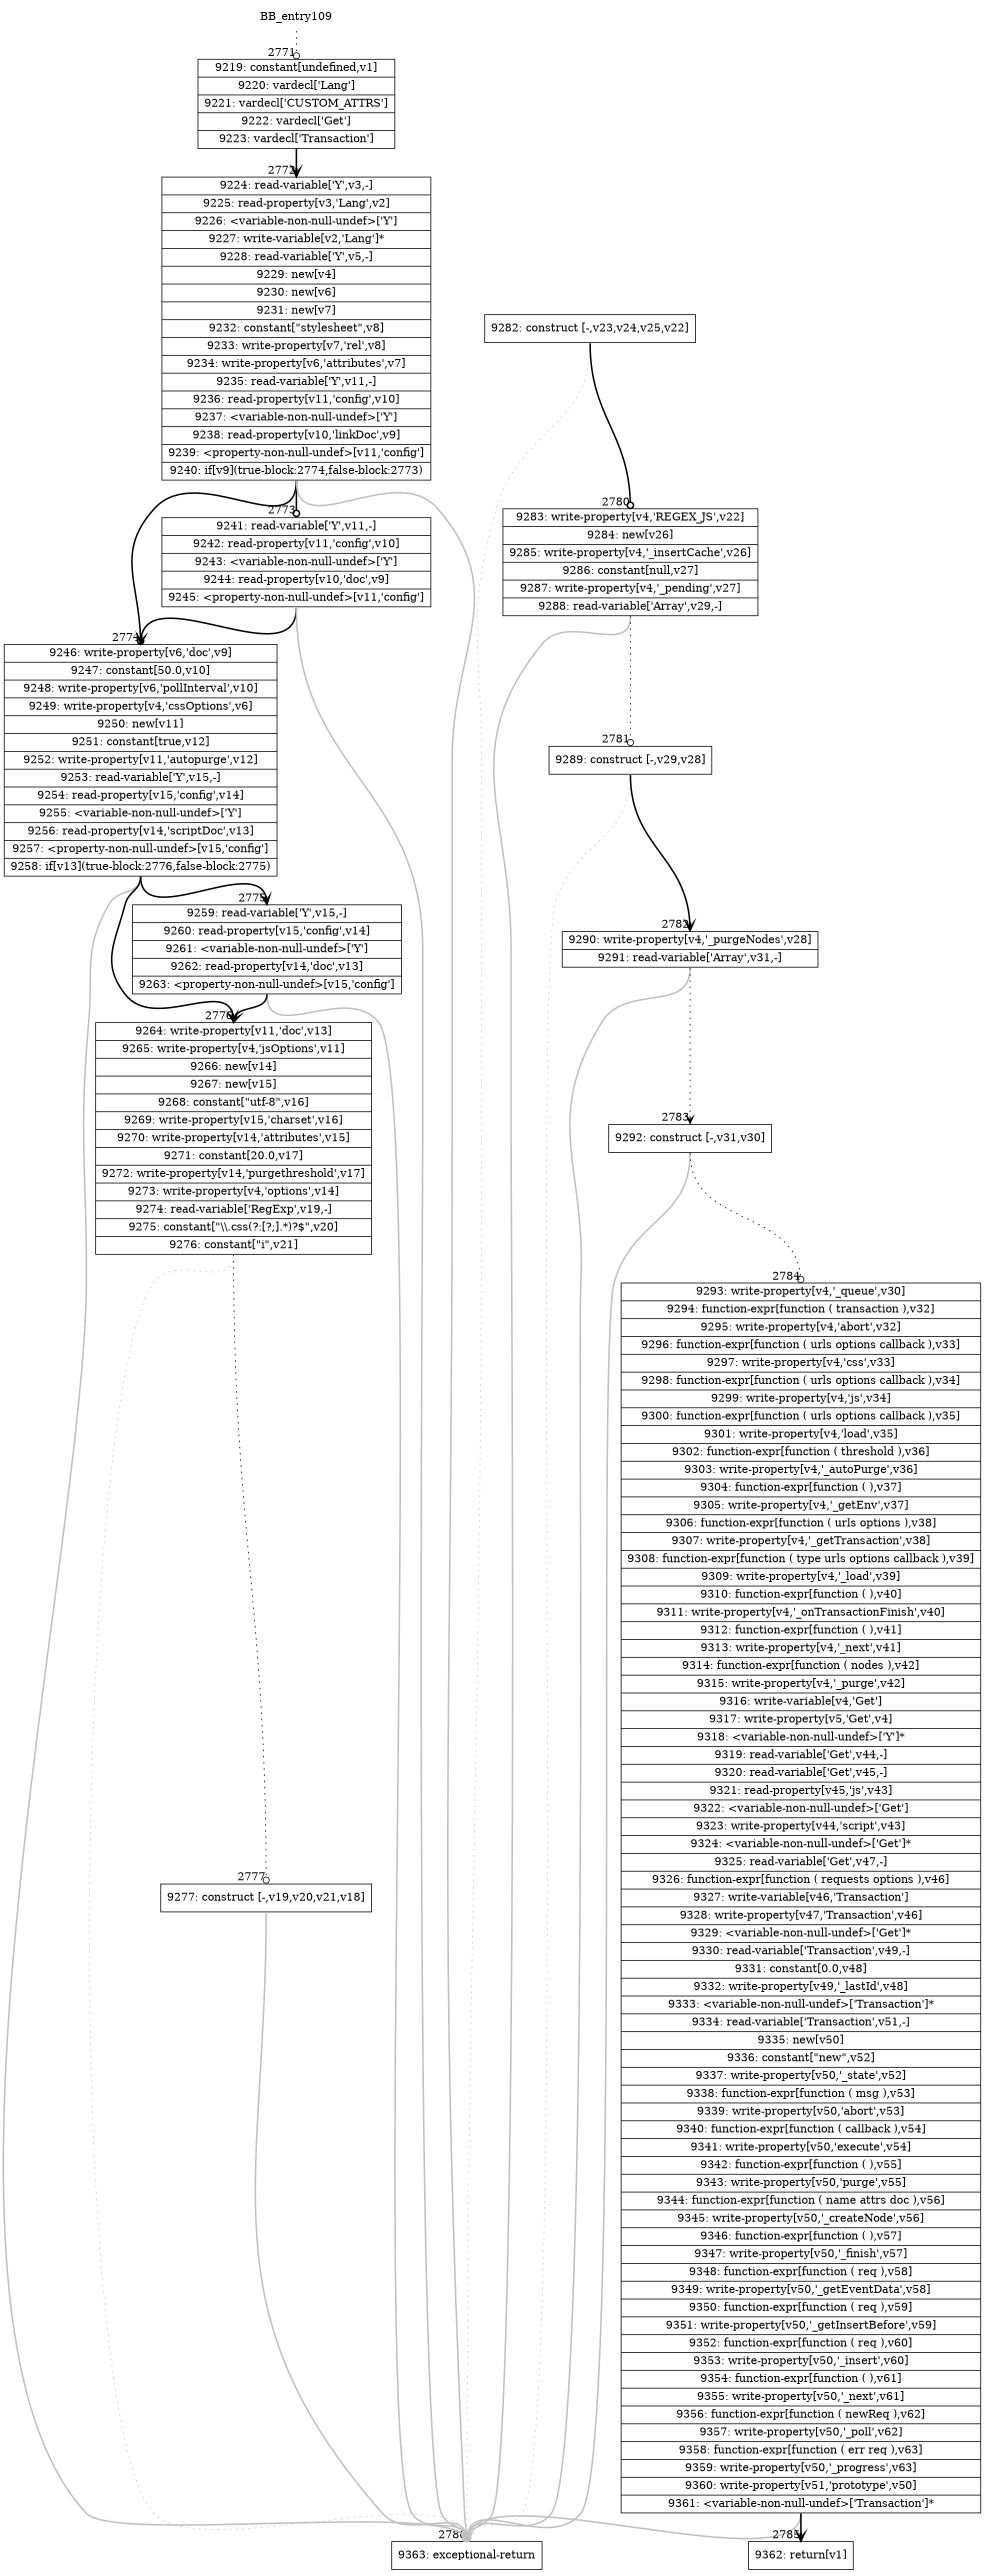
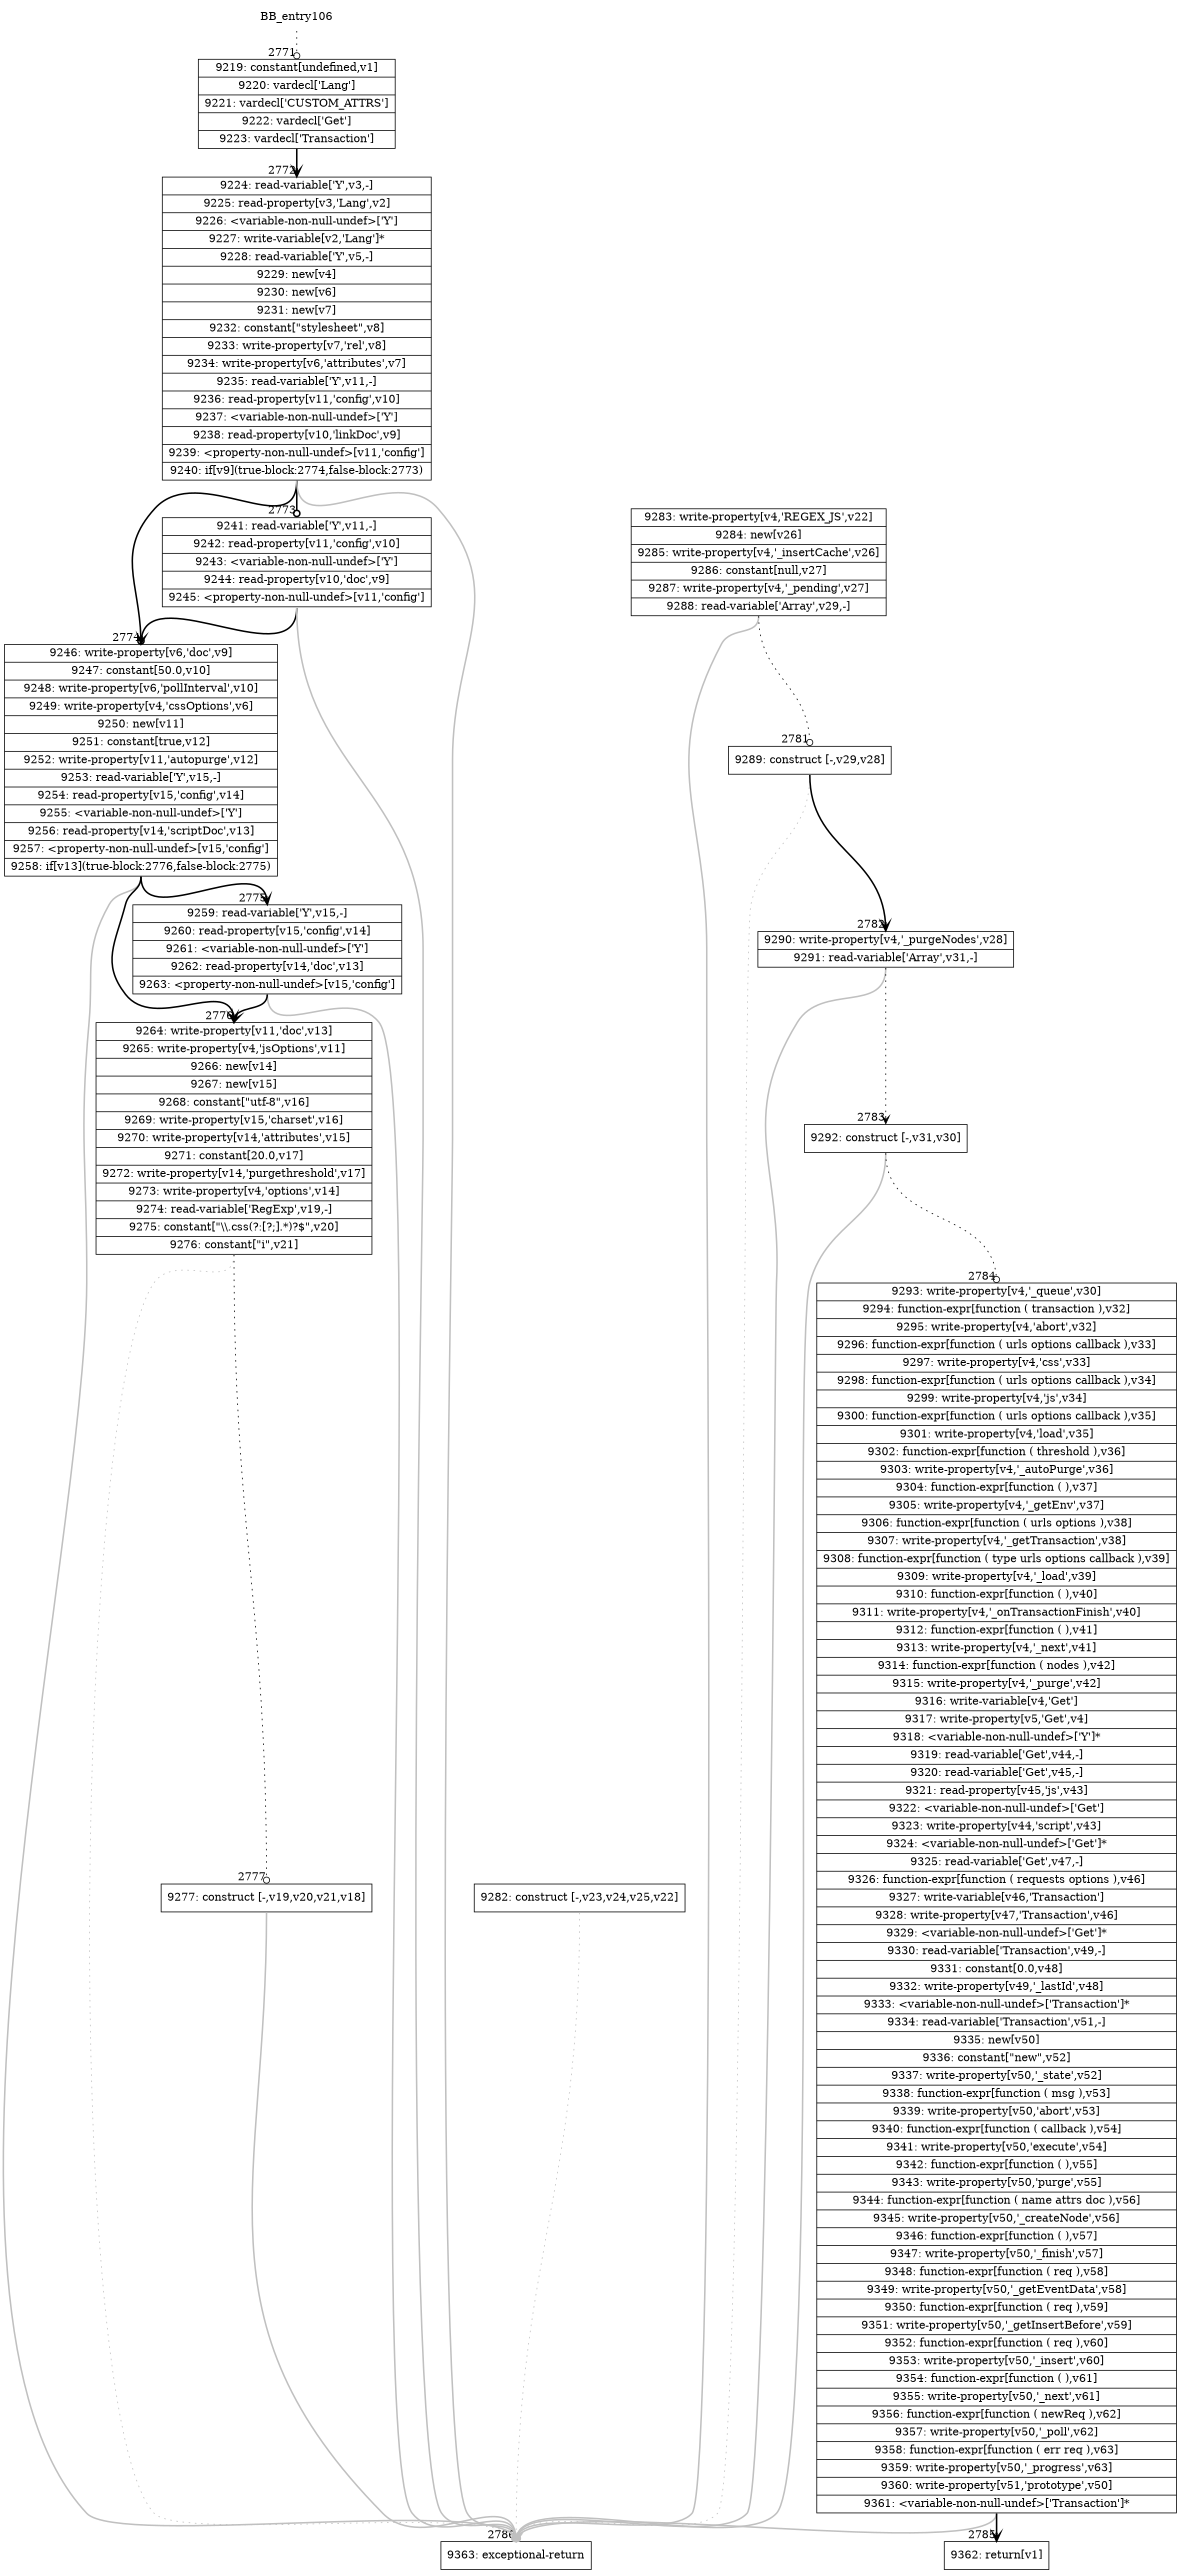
node "BB_entry109": label "BB_entry109" -> "BB_entry106"
edge "9282: construct [-,v23,v24,v25,v22]" -> "9283: write-property[v4,'REGEX_JS',v22]": removed
